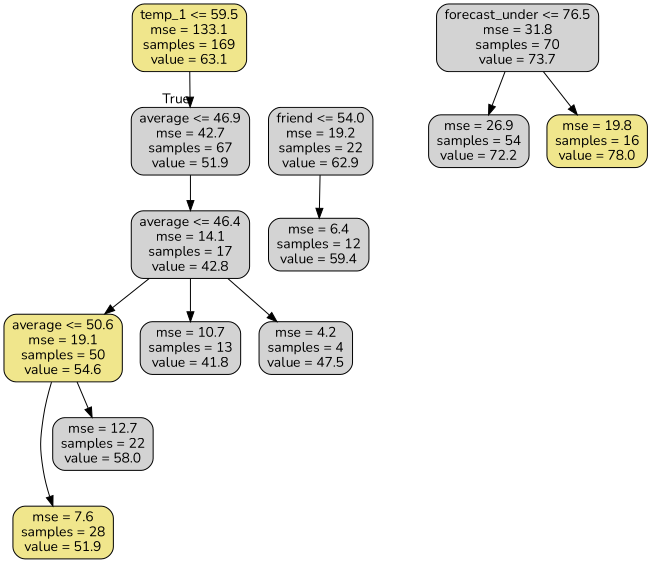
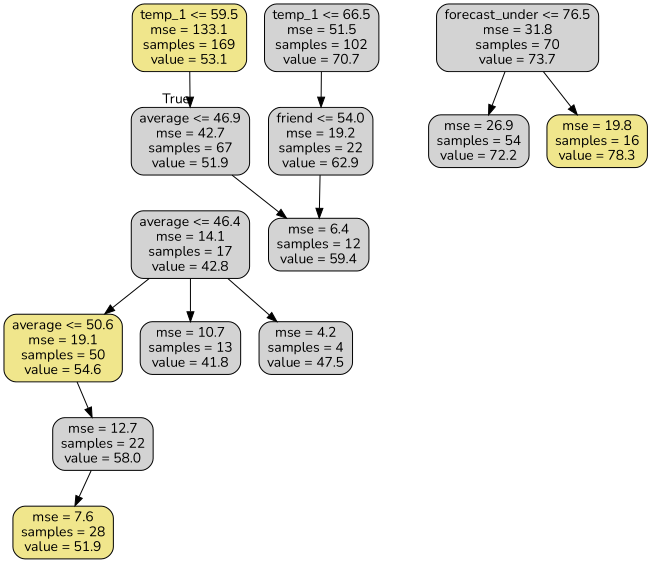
node "temp_1 <= 59.5 mse = 133.1 samples = 169 value = 63.1": label "temp_1 <= 59.5 mse = 133.1 samples = 169 value = 63.1" -> "temp_1 <= 59.5 mse = 133.1 samples = 169 value = 53.1"
node "temp_1 <= 66.5 mse = 51.5 samples = 102 value = 70.7": added
node "mse = 19.8 samples = 16 value = 78.0": label "mse = 19.8 samples = 16 value = 78.0" -> "mse = 19.8 samples = 16 value = 78.3"
edge "average <= 46.9 mse = 42.7 samples = 67 value = 51.9" -> "average <= 46.4 mse = 14.1 samples = 17 value = 42.8": now "average <= 46.9 mse = 42.7 samples = 67 value = 51.9" -> "mse = 6.4 samples = 12 value = 59.4"
edge "average <= 50.6 mse = 19.1 samples = 50 value = 54.6" -> "mse = 7.6 samples = 28 value = 51.9": now "mse = 12.7 samples = 22 value = 58.0" -> "mse = 7.6 samples = 28 value = 51.9"
